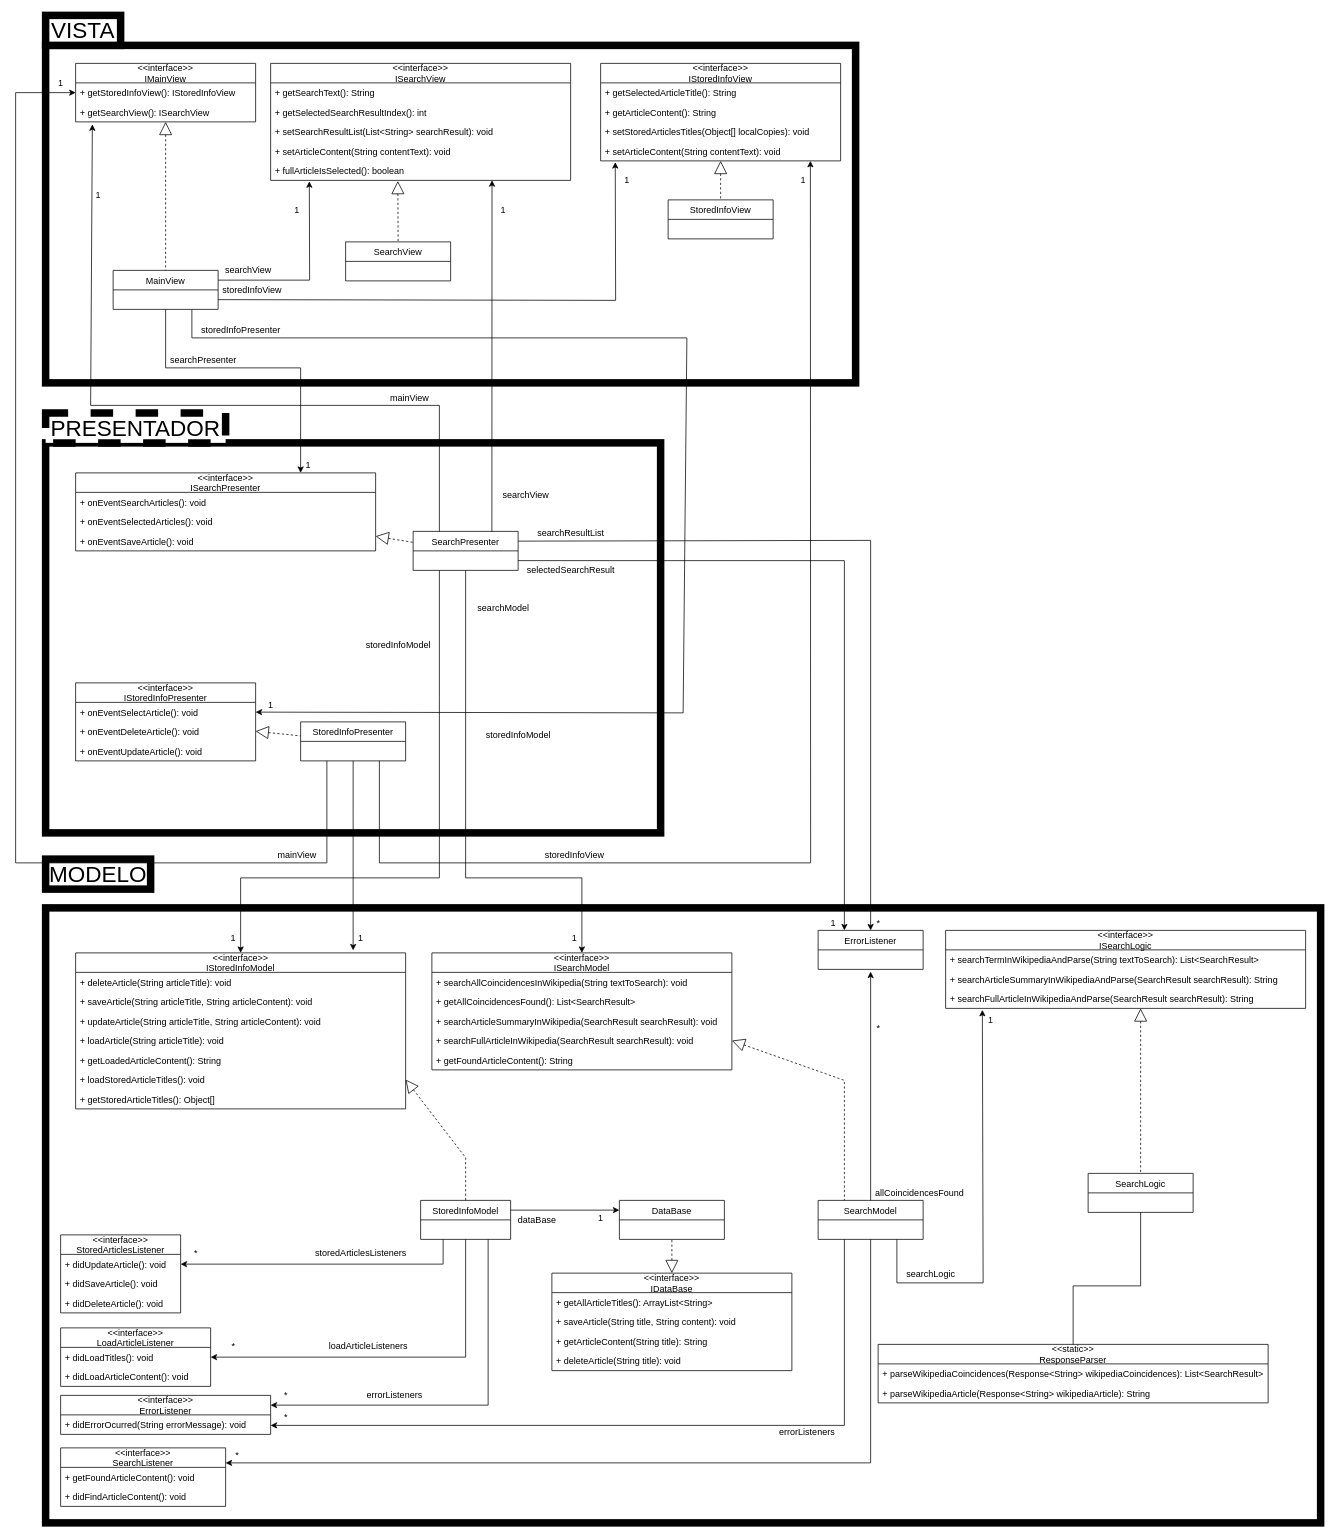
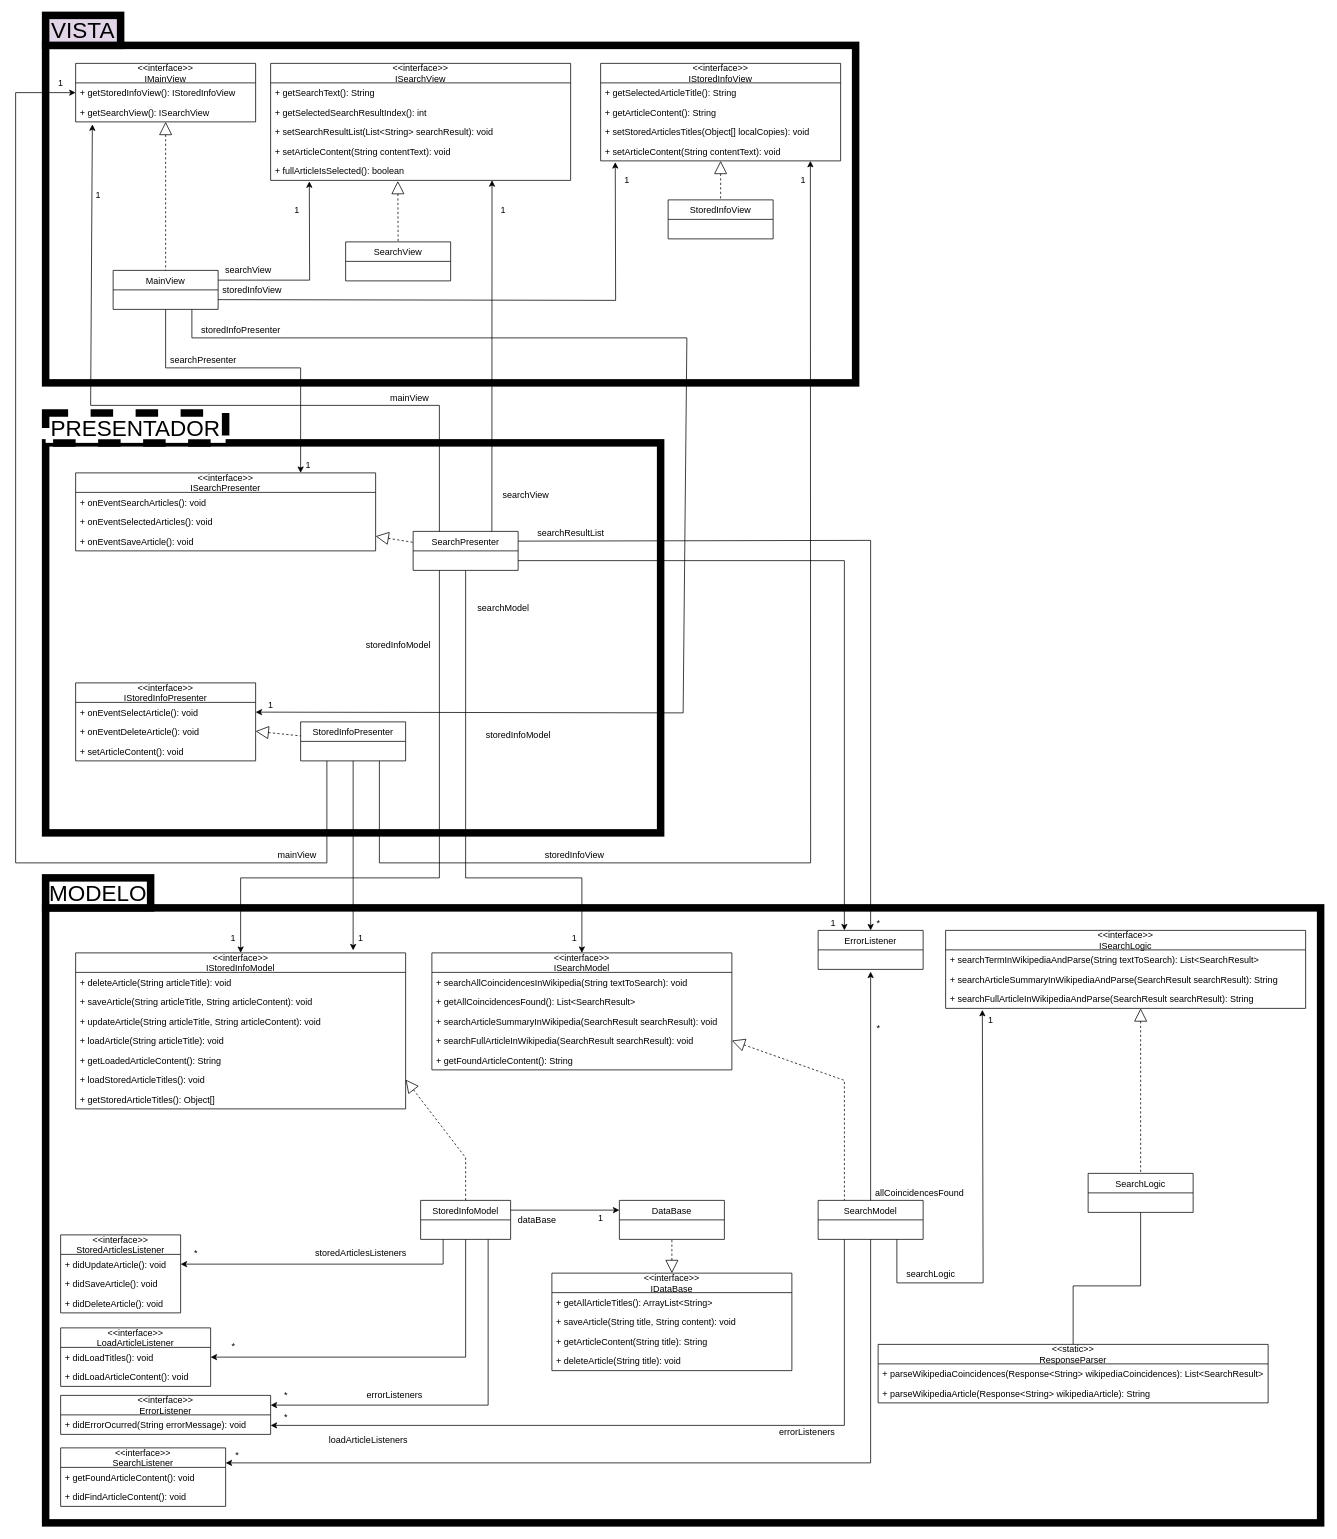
node "VISTA": fillcolor #ffffff -> #e1d5e7
node "selectedSearchResult": removed
node "+ onEventUpdateArticle(): void": label "+ onEventUpdateArticle(): void" -> "+ setArticleContent(): void"
node "MODELO": moved (98, 874) -> (98, 893)
node "loadArticleListeners": moved (368, 1347) -> (368, 1440)
